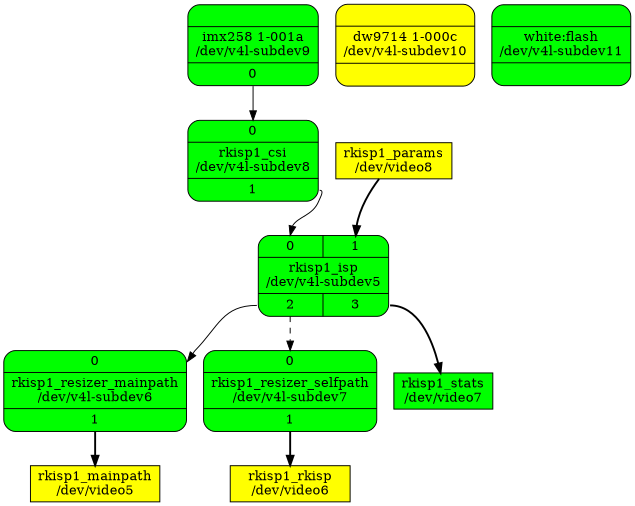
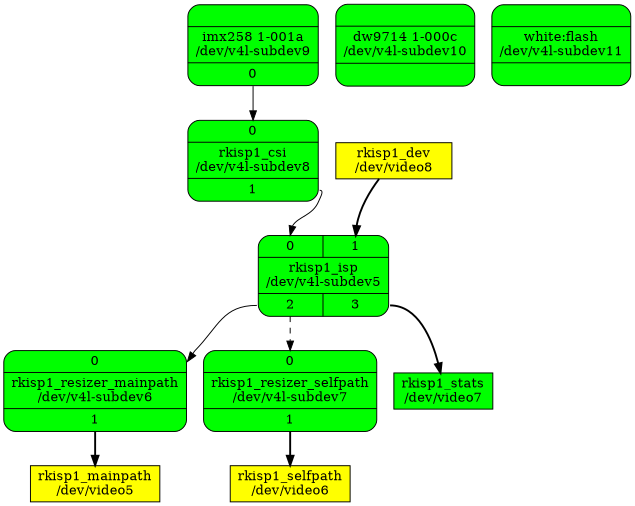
node "dw9714 1-000c": fillcolor yellow -> green
node "rkisp1_params /dev/video8": label "rkisp1_params /dev/video8" -> "rkisp1_dev /dev/video8"
node "rkisp1_rkisp /dev/video6": label "rkisp1_rkisp /dev/video6" -> "rkisp1_selfpath /dev/video6"
